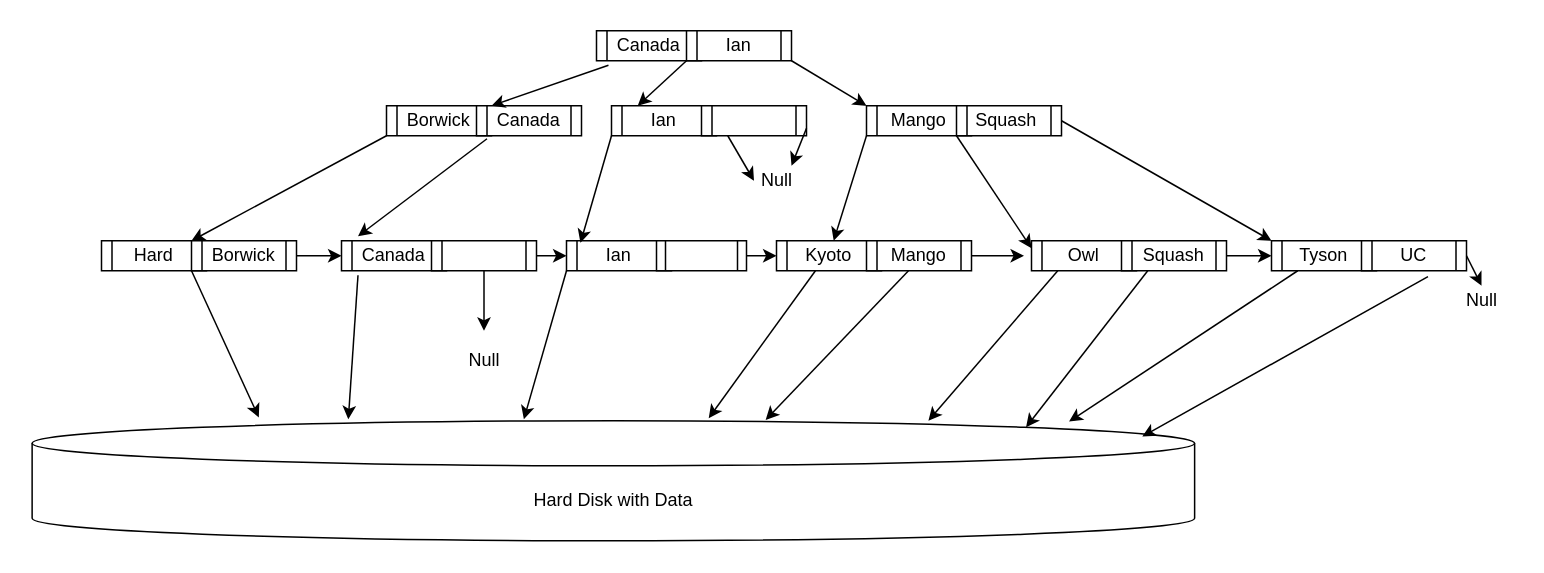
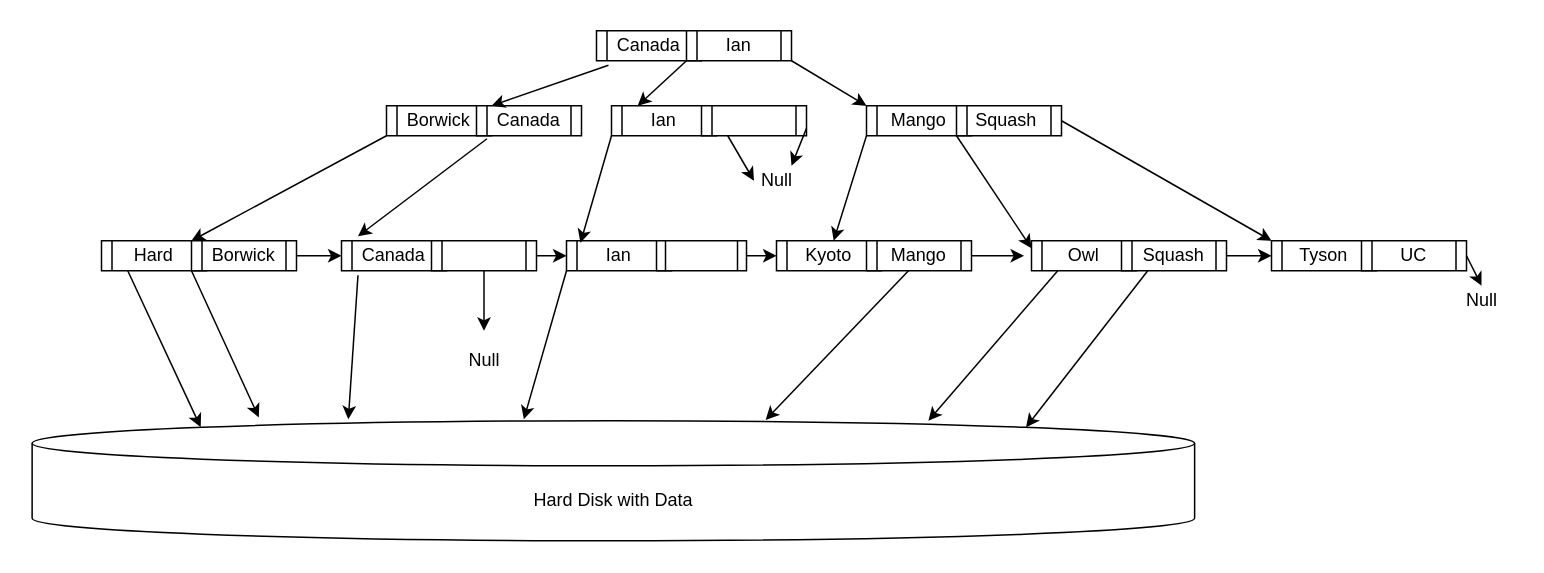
edge "Kyoto" -> "Hard Disk with Data": removed
edge "Hard" -> "Hard Disk with Data": added
edge "Tyson" -> "Hard Disk with Data": removed
edge "UC" -> "Hard Disk with Data": removed
